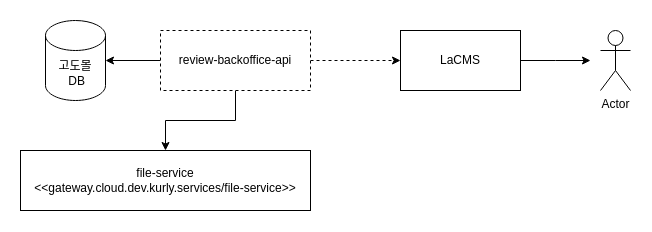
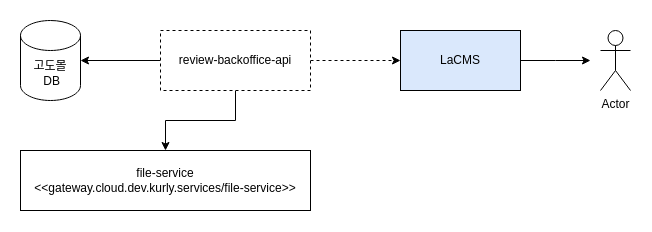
node "고도몰 DB": moved (76, 61) -> (51, 61)
node "LaCMS": fillcolor #ffffff -> #dae8fc
